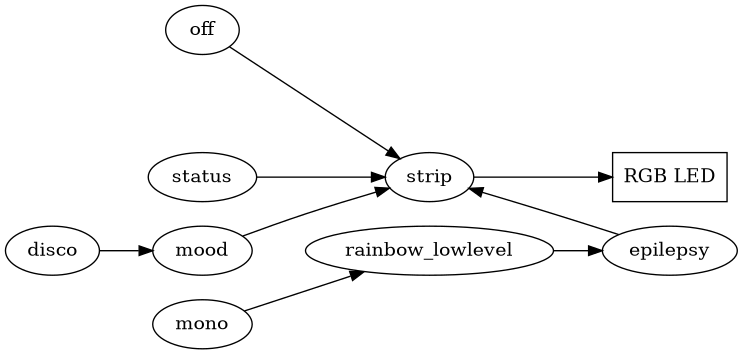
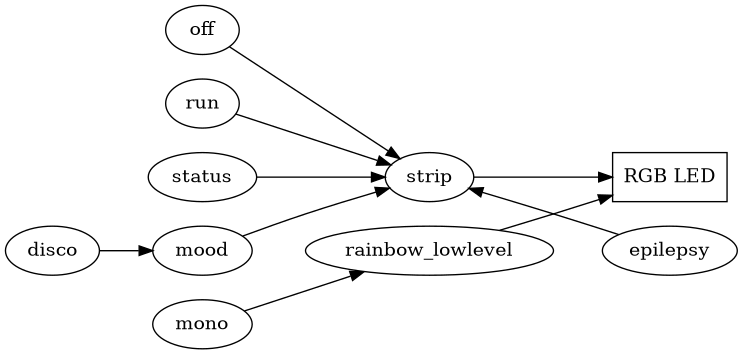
node "run": added
edge "rainbow_lowlevel" -> "epilepsy": now "rainbow_lowlevel" -> "RGB LED"
